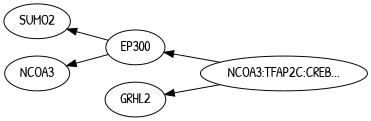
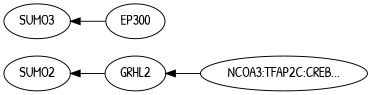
edge "EP300" -> "SUMO2": now "GRHL2" -> "SUMO2"
edge "NCOA3:TFAP2C:CREB..." -> "EP300": removed
node "NCOA3": label "NCOA3" -> "SUMO3"
